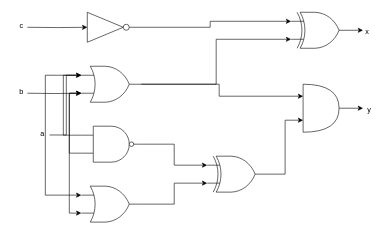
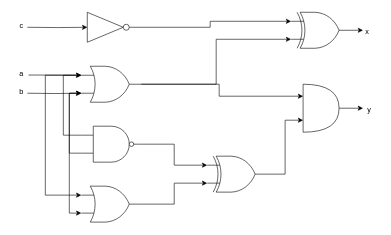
node "a": moved (42, 134) -> (21, 74)
